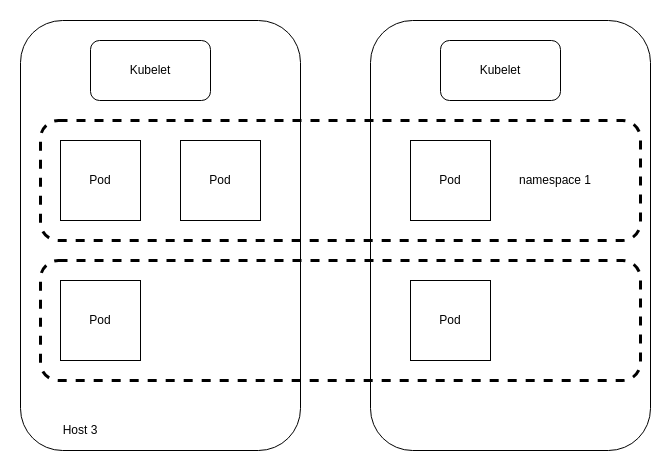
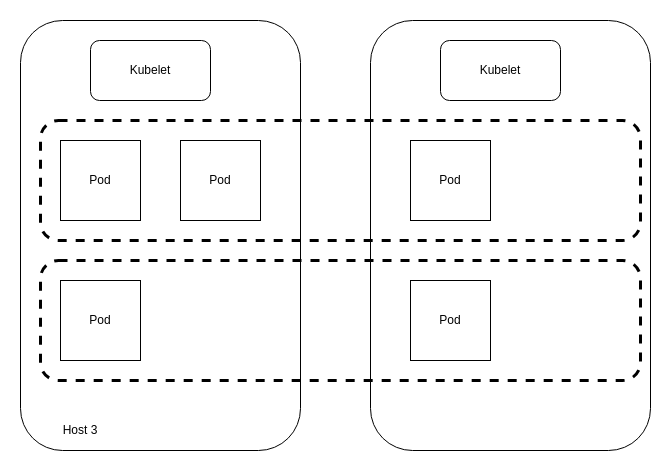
node "namespace 1": removed
